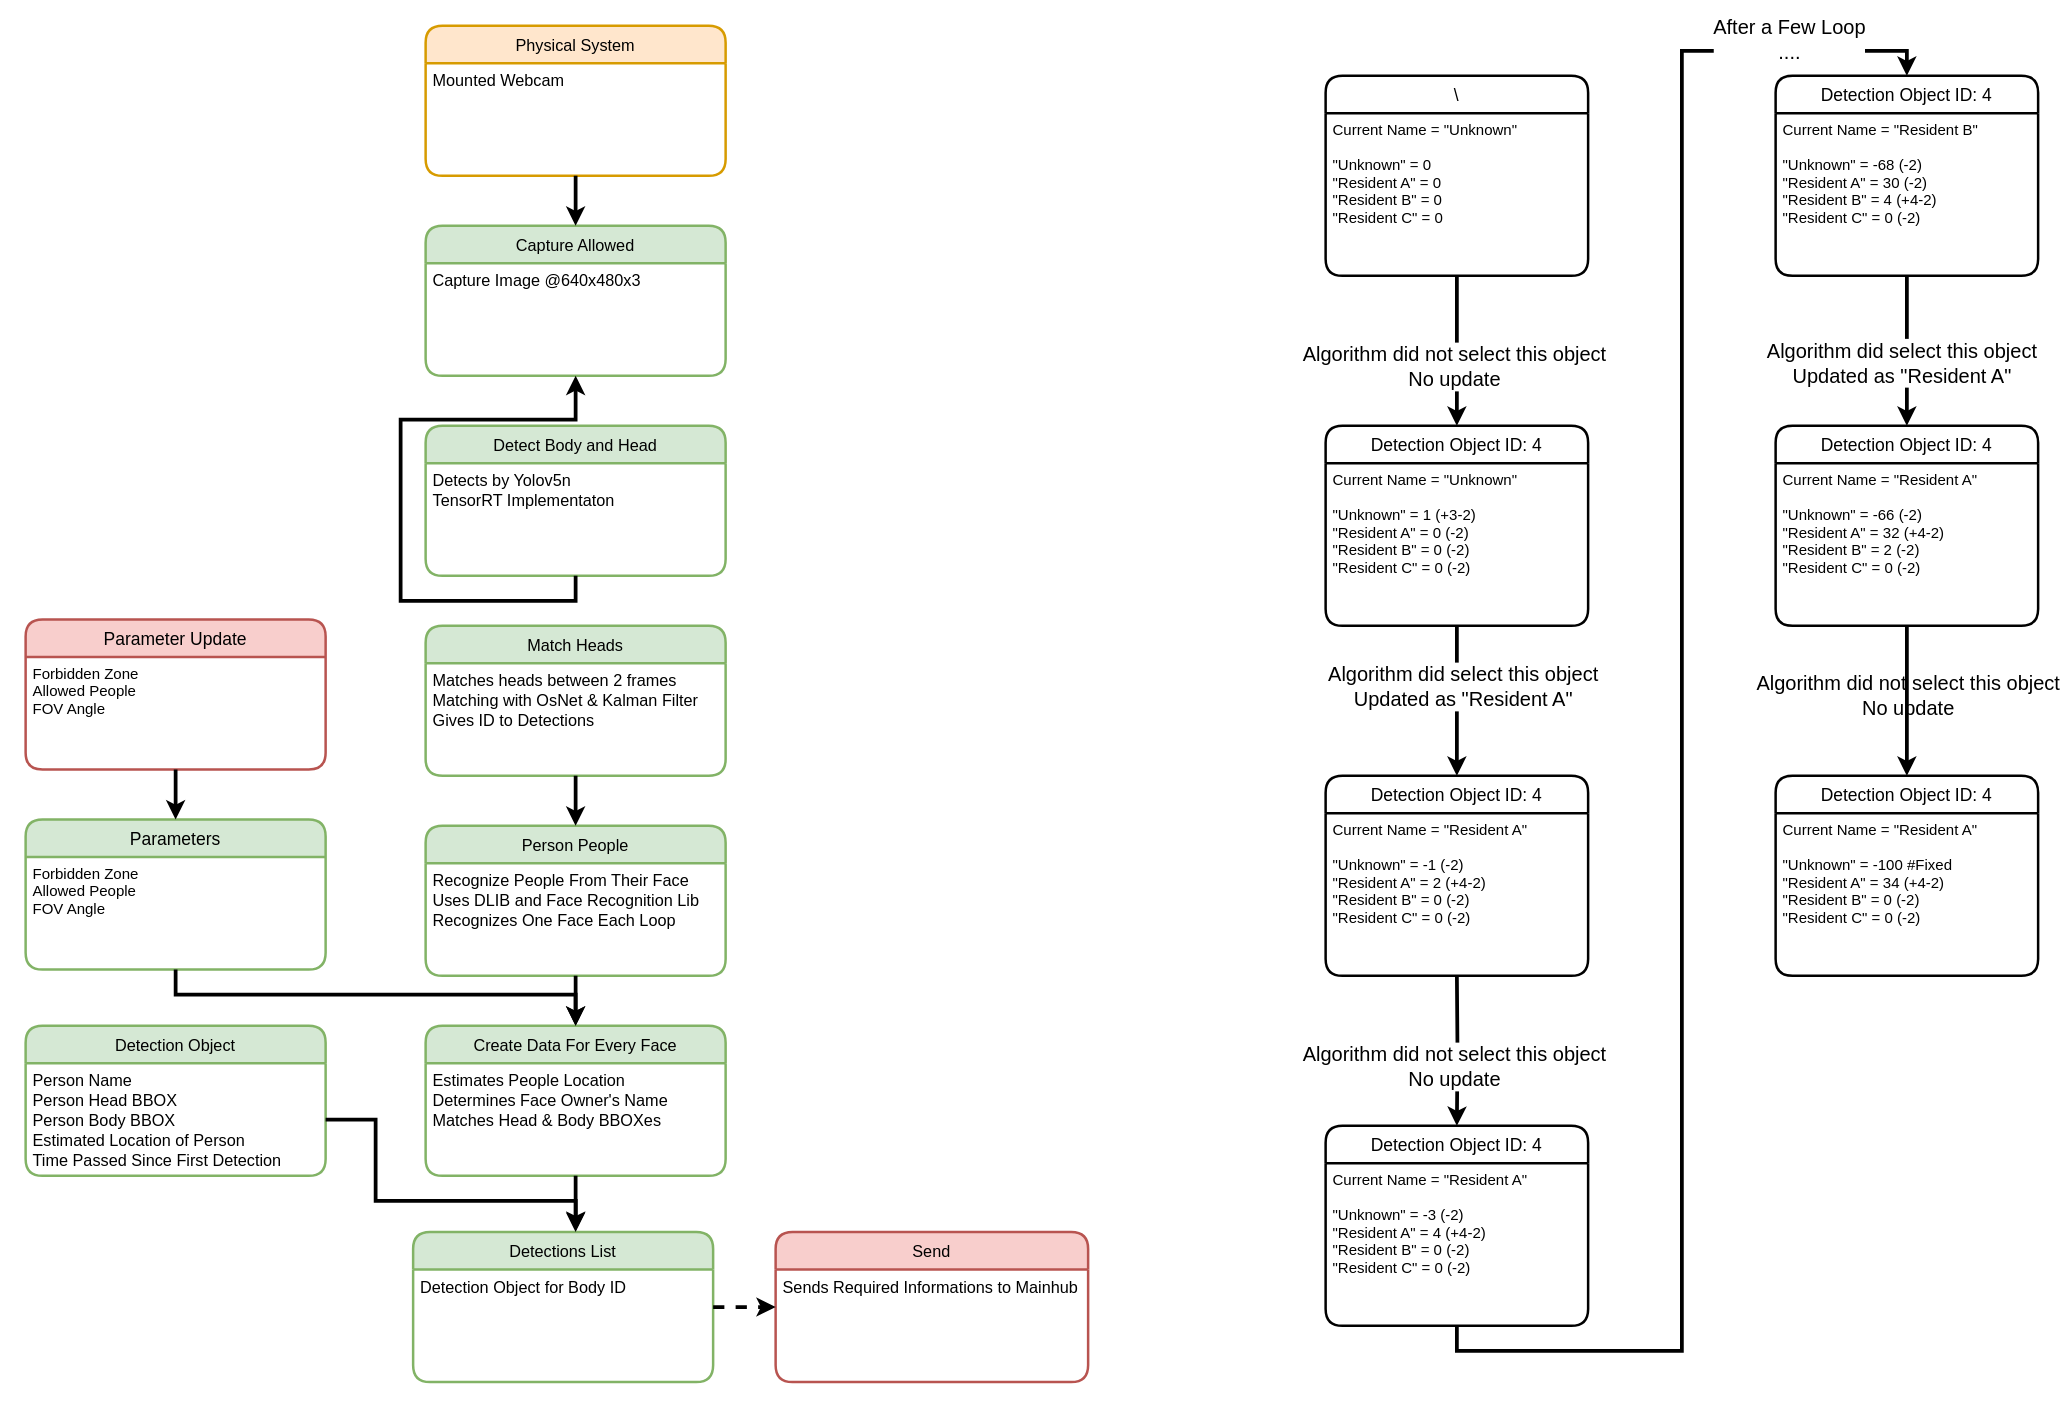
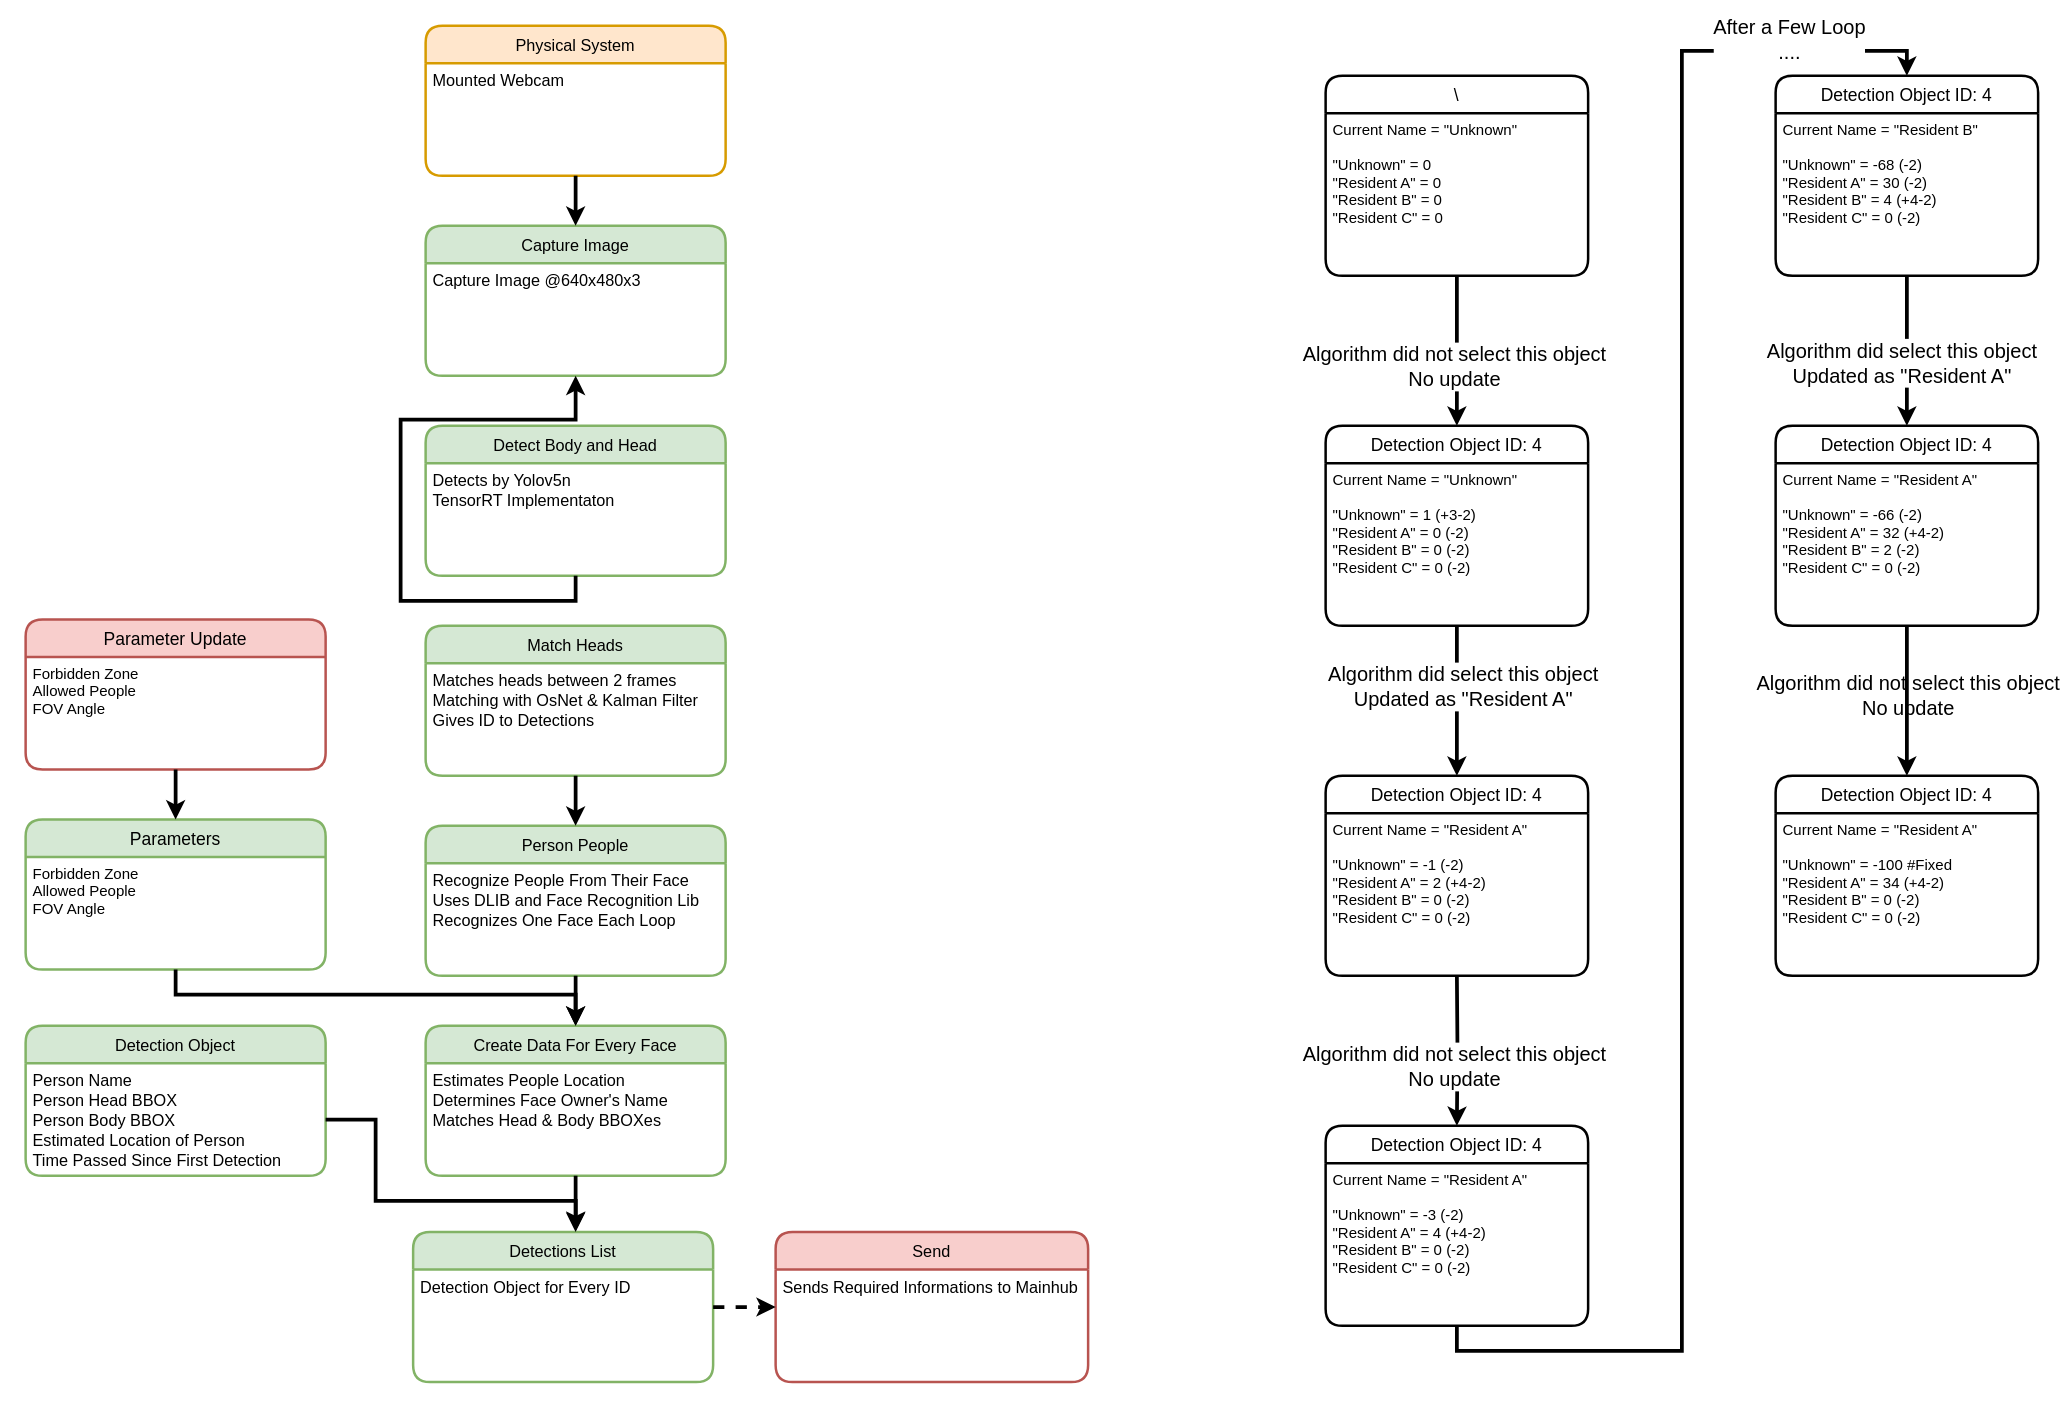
node "Capture Allowed": label "Capture Allowed" -> "Capture Image"
node "Detection Object for Body ID": label "Detection Object for Body ID" -> "Detection Object for Every ID"
